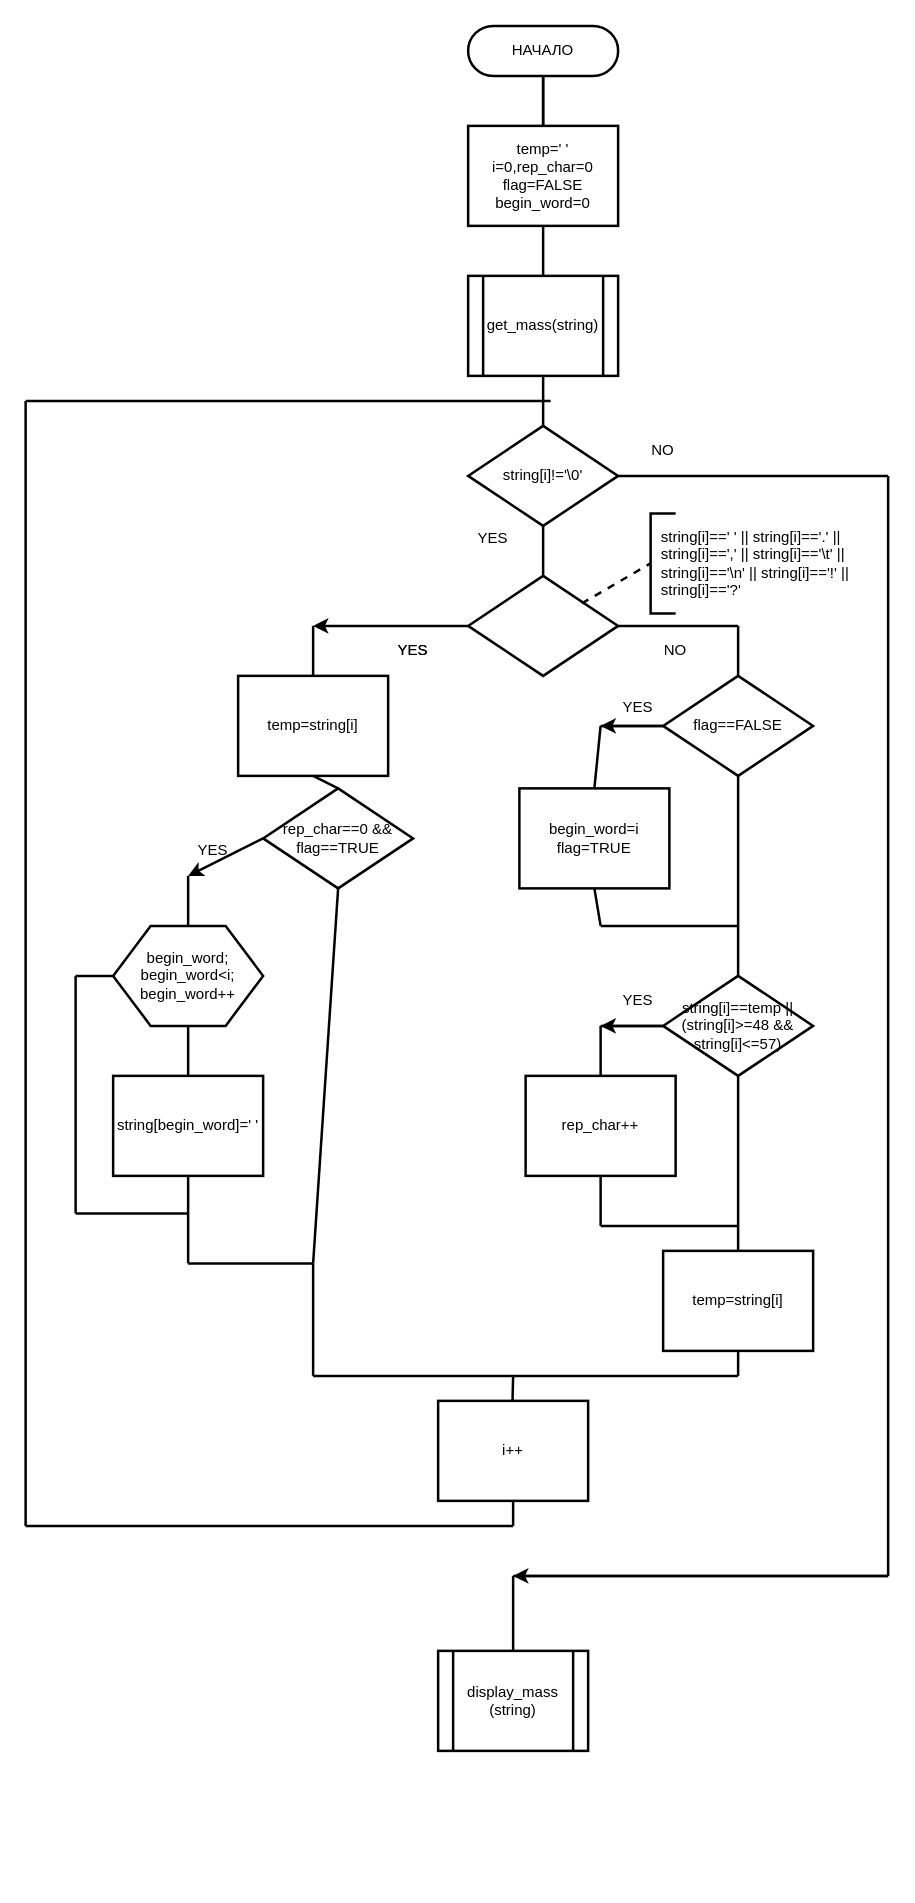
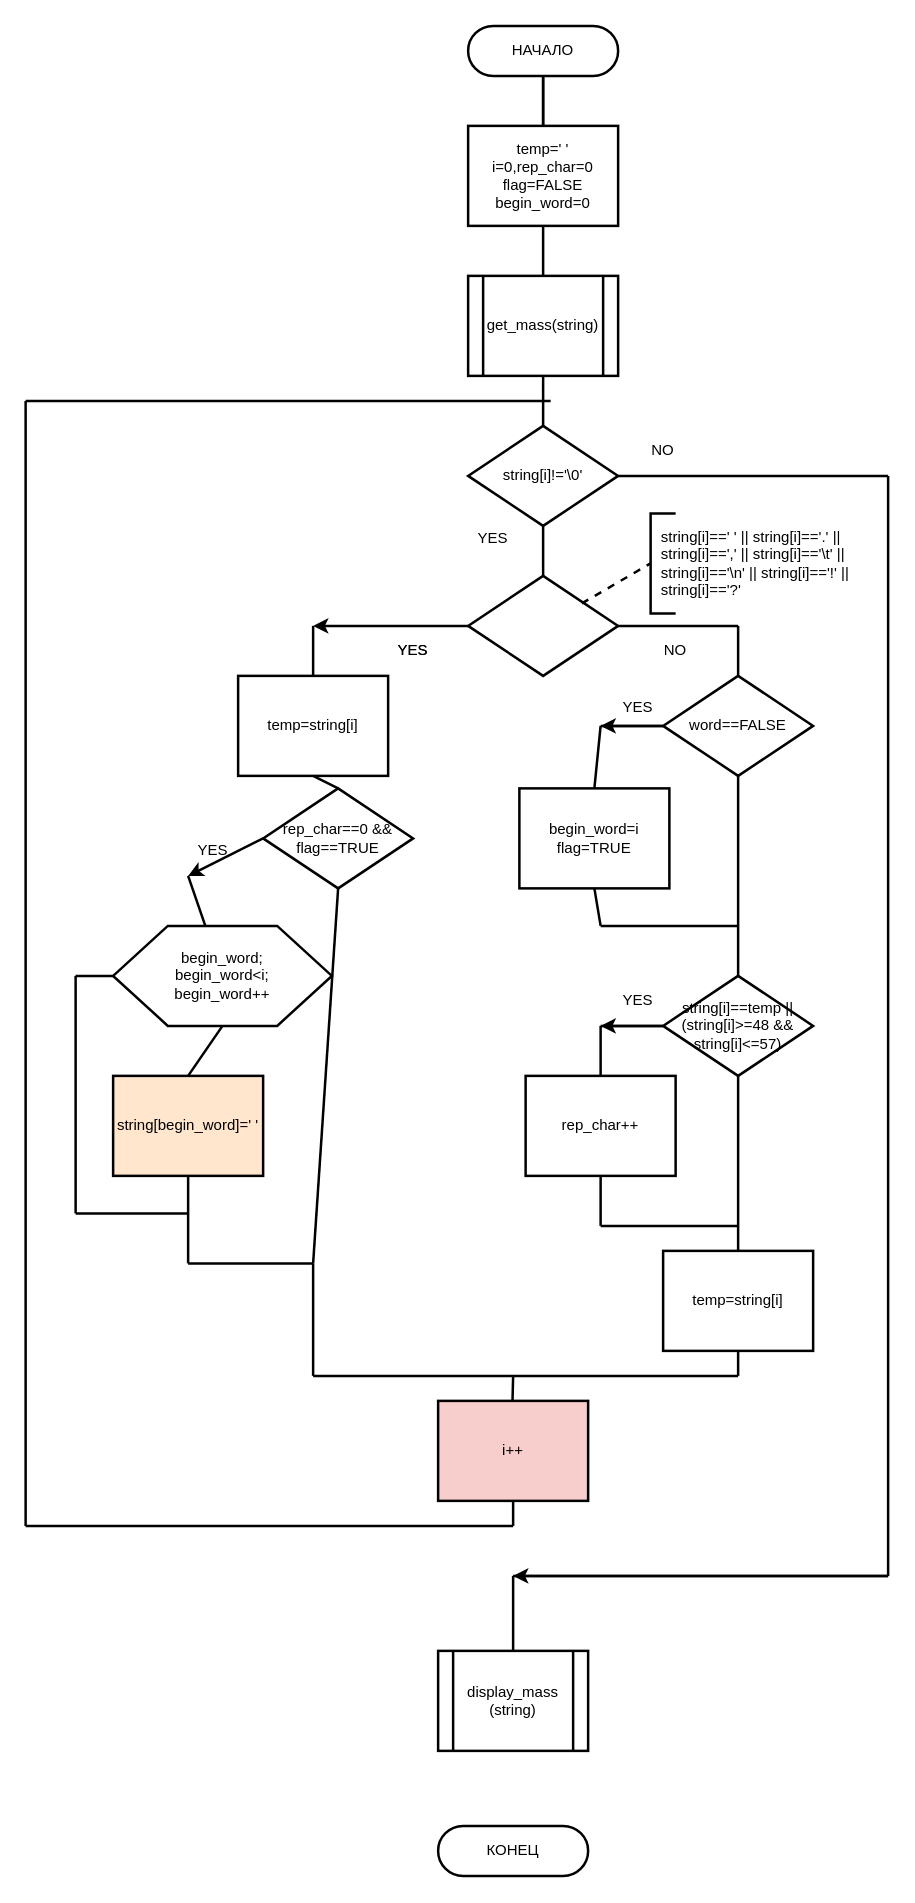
node "flag==FALSE": label "flag==FALSE" -> "word==FALSE"
node "begin_word; begin_word<i; begin_word++": size 150x100 -> 219x100
node "string[begin_word]=' '": fillcolor #ffffff -> #ffe6cc
node "i++": fillcolor #ffffff -> #f8cecc
node "КОНЕЦ": added
